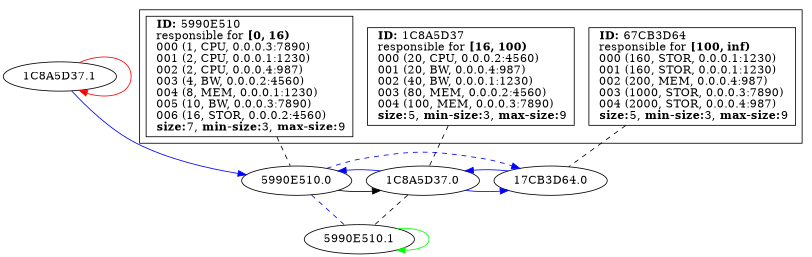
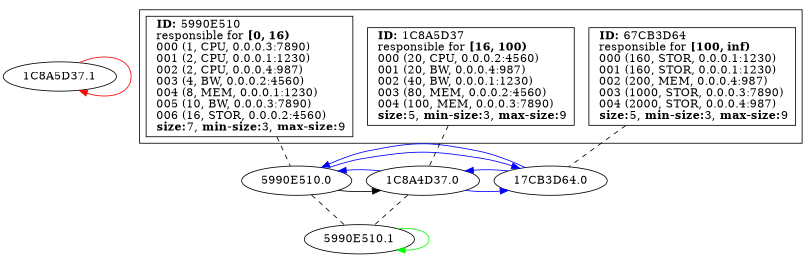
edge "1C8A5D37.1" -> "5990E510.0": now "17CB3D64.0" -> "5990E510.0"
edge "5990E510.0" -> "17CB3D64.0": style dashed -> solid
node "1C8A5D37.0": label "1C8A5D37.0" -> "1C8A4D37.0"
edge "5990E510.0" -- "5990E510.1": color blue -> black
